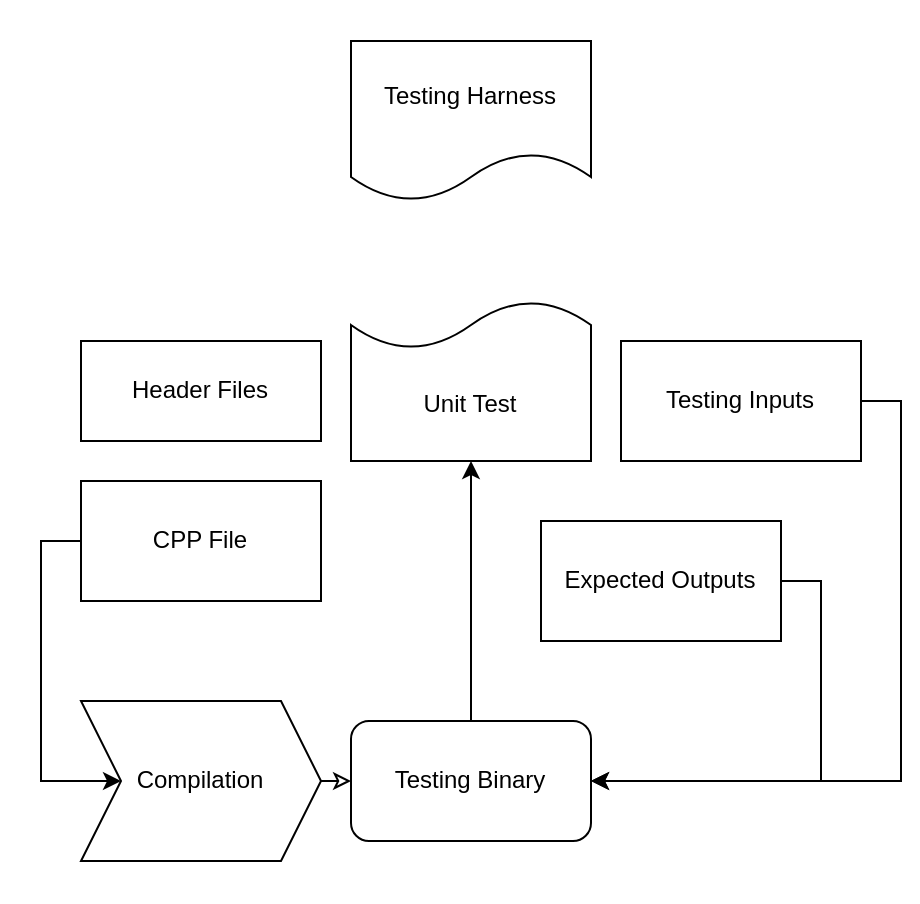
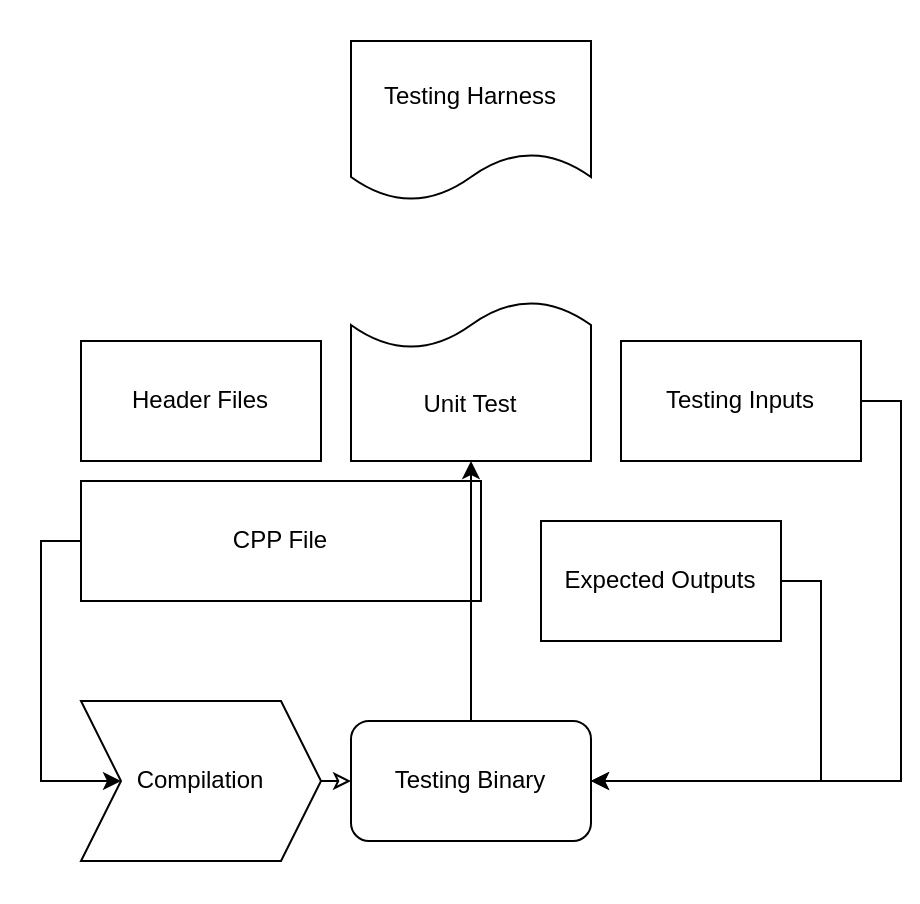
node "Header Files": size 240x100 -> 240x120
node "CPP File": size 240x120 -> 400x120
